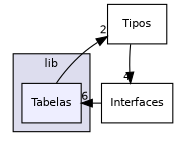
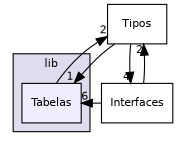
edge "Tipos" -> "Tabelas": added
edge "Interfaces" -> "Tipos": added
